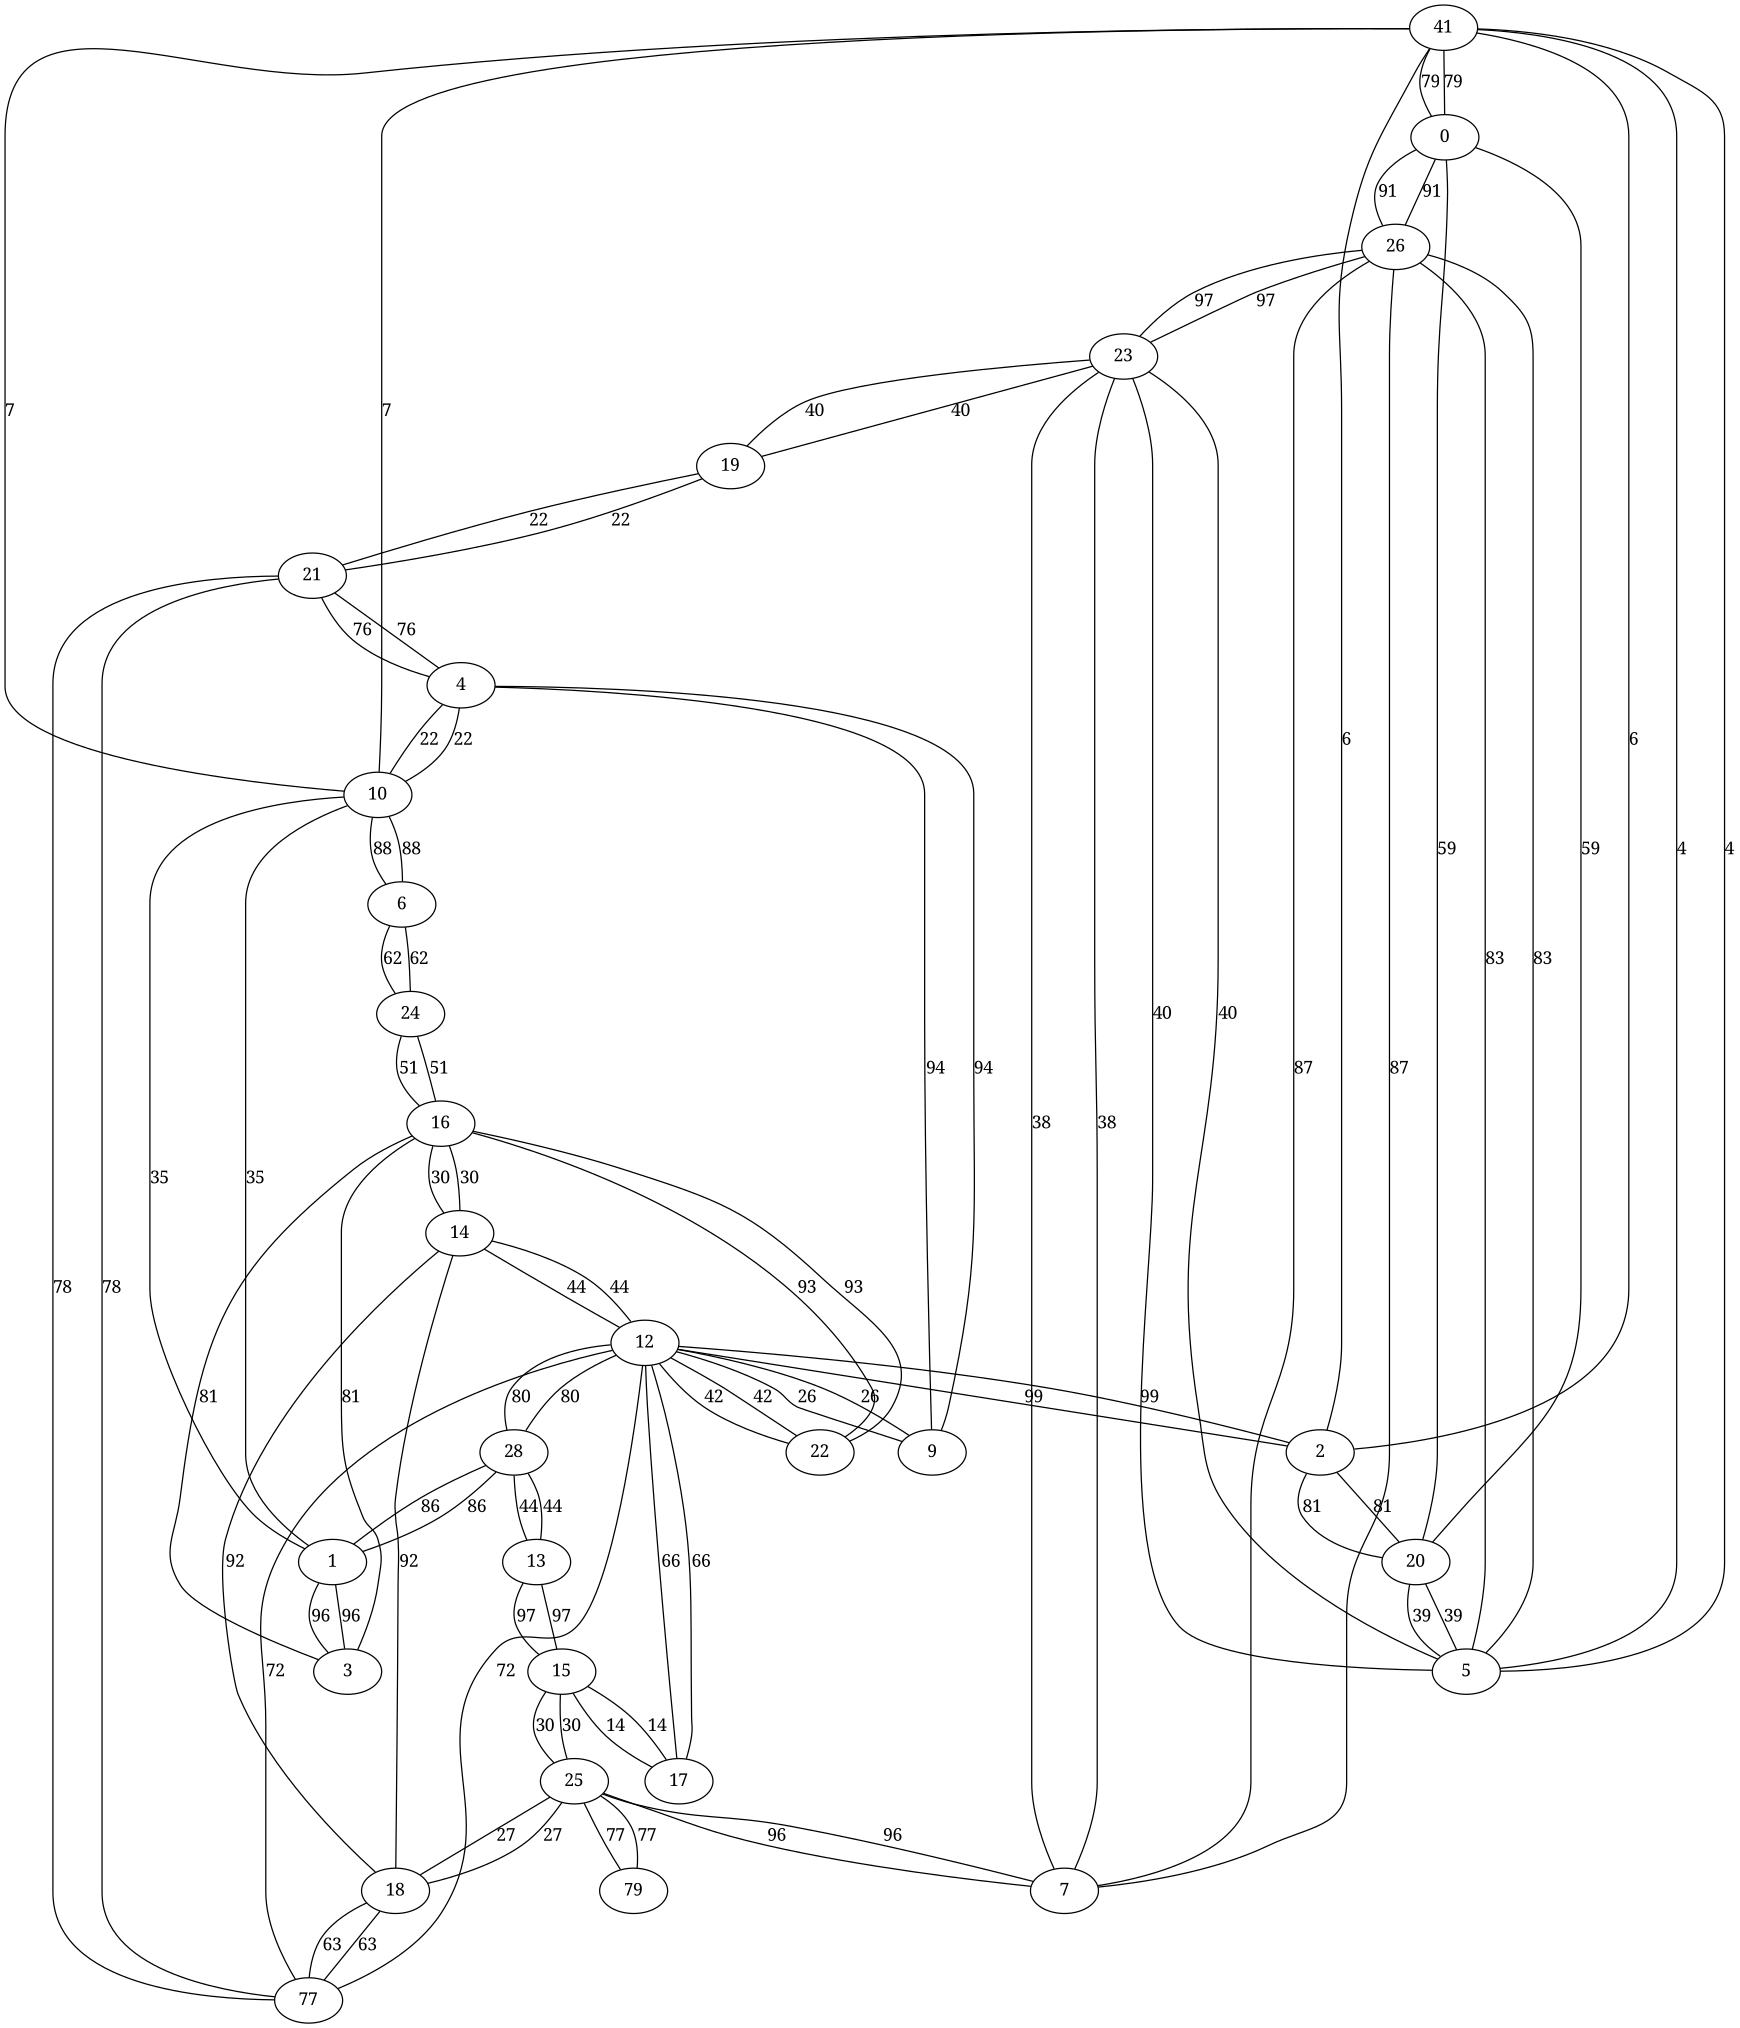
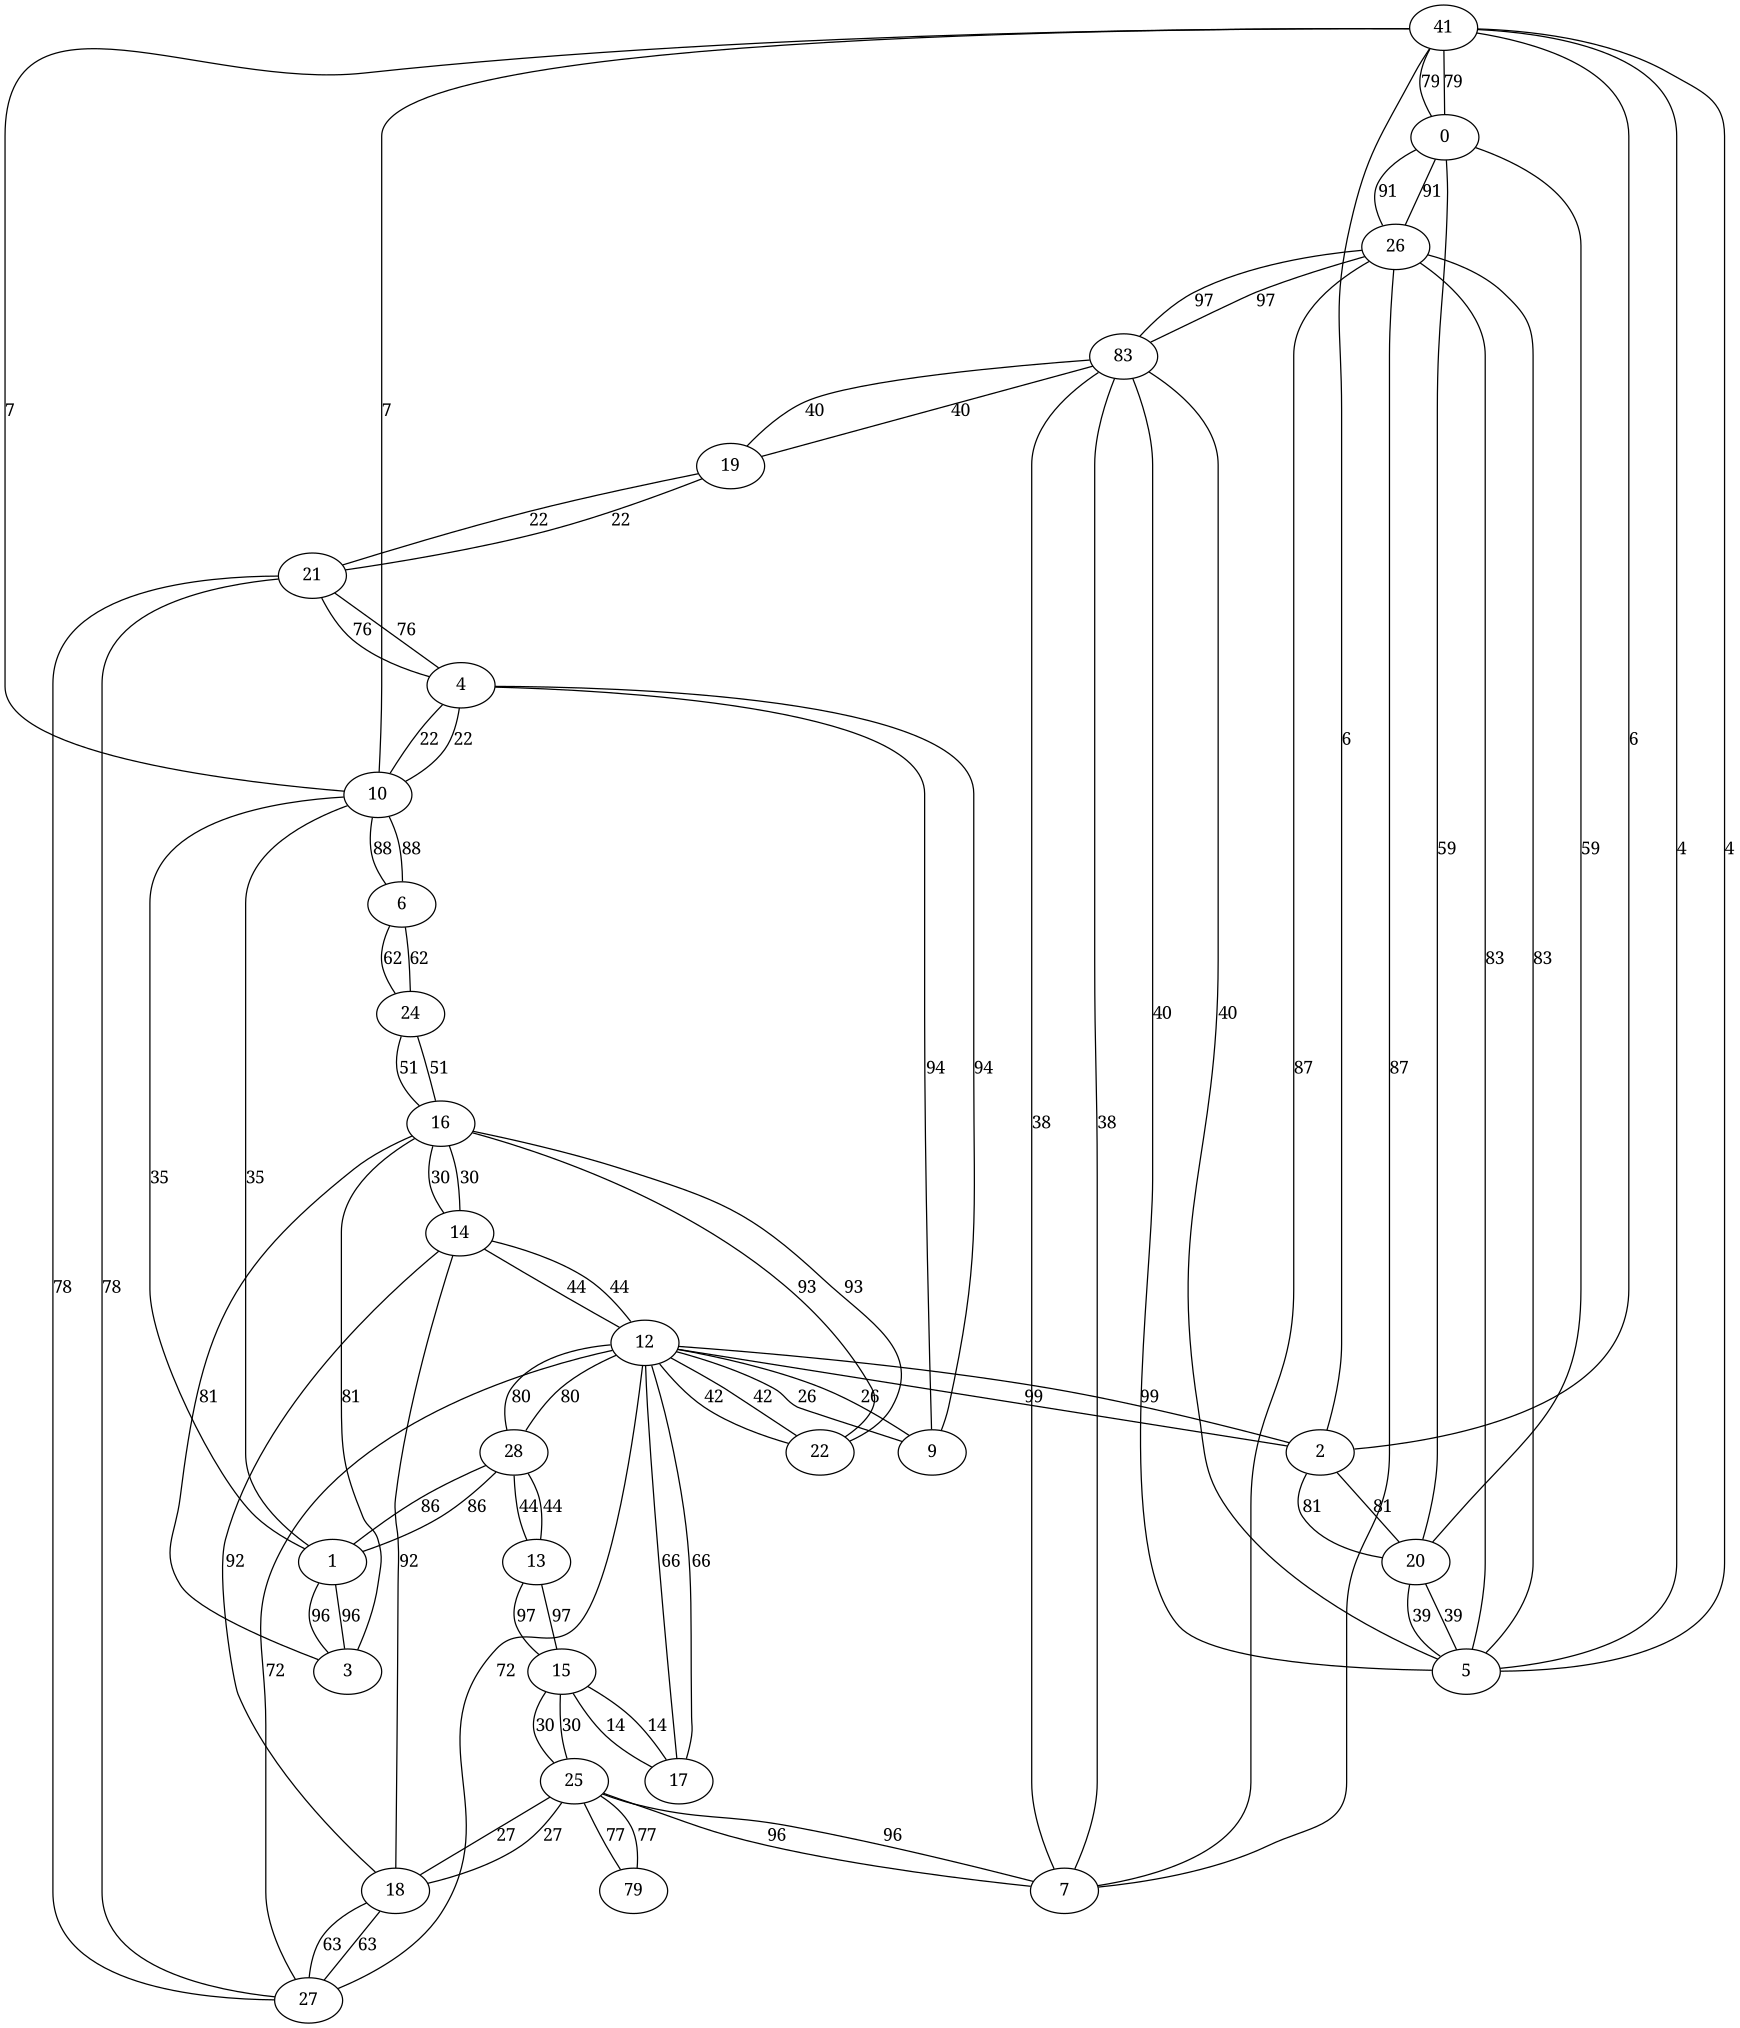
node "23": label "23" -> "83"
node "77": label "77" -> "27"
